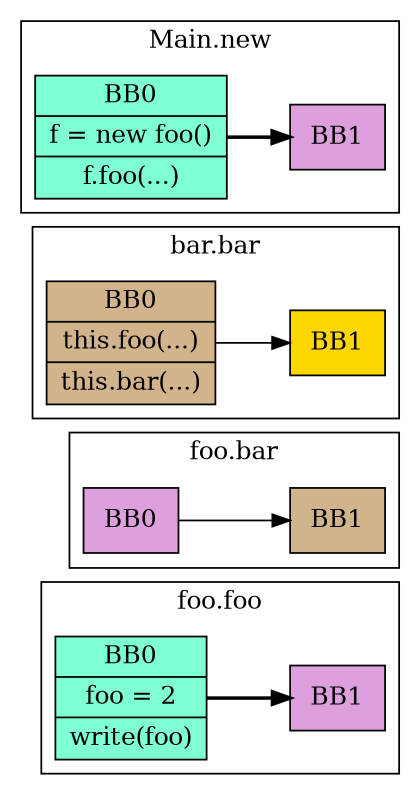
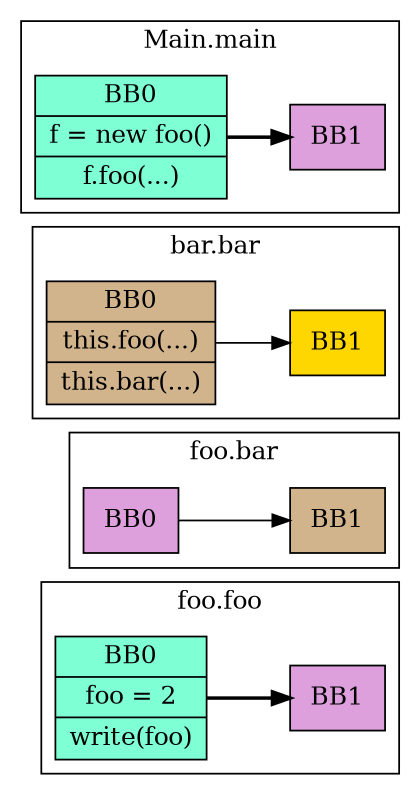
cluster "Main.new": label "Main.new" -> "Main.main"
